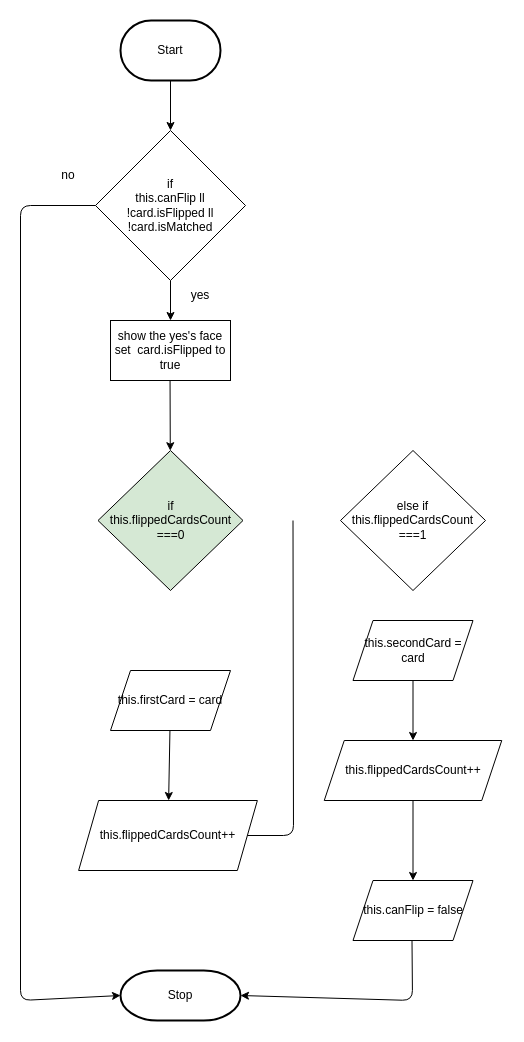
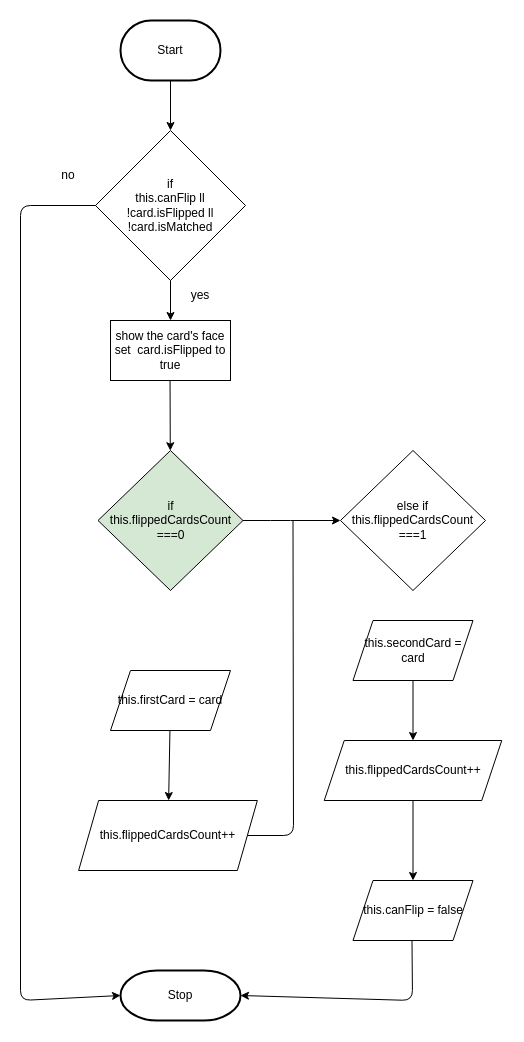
node "show the yes's face set card.isFlipped to true": label "show the yes's face set card.isFlipped to true" -> "show the card's face set card.isFlipped to true"
edge "if this.flippedCardsCount ===0" -> "else if this.flippedCardsCount ===1": added
